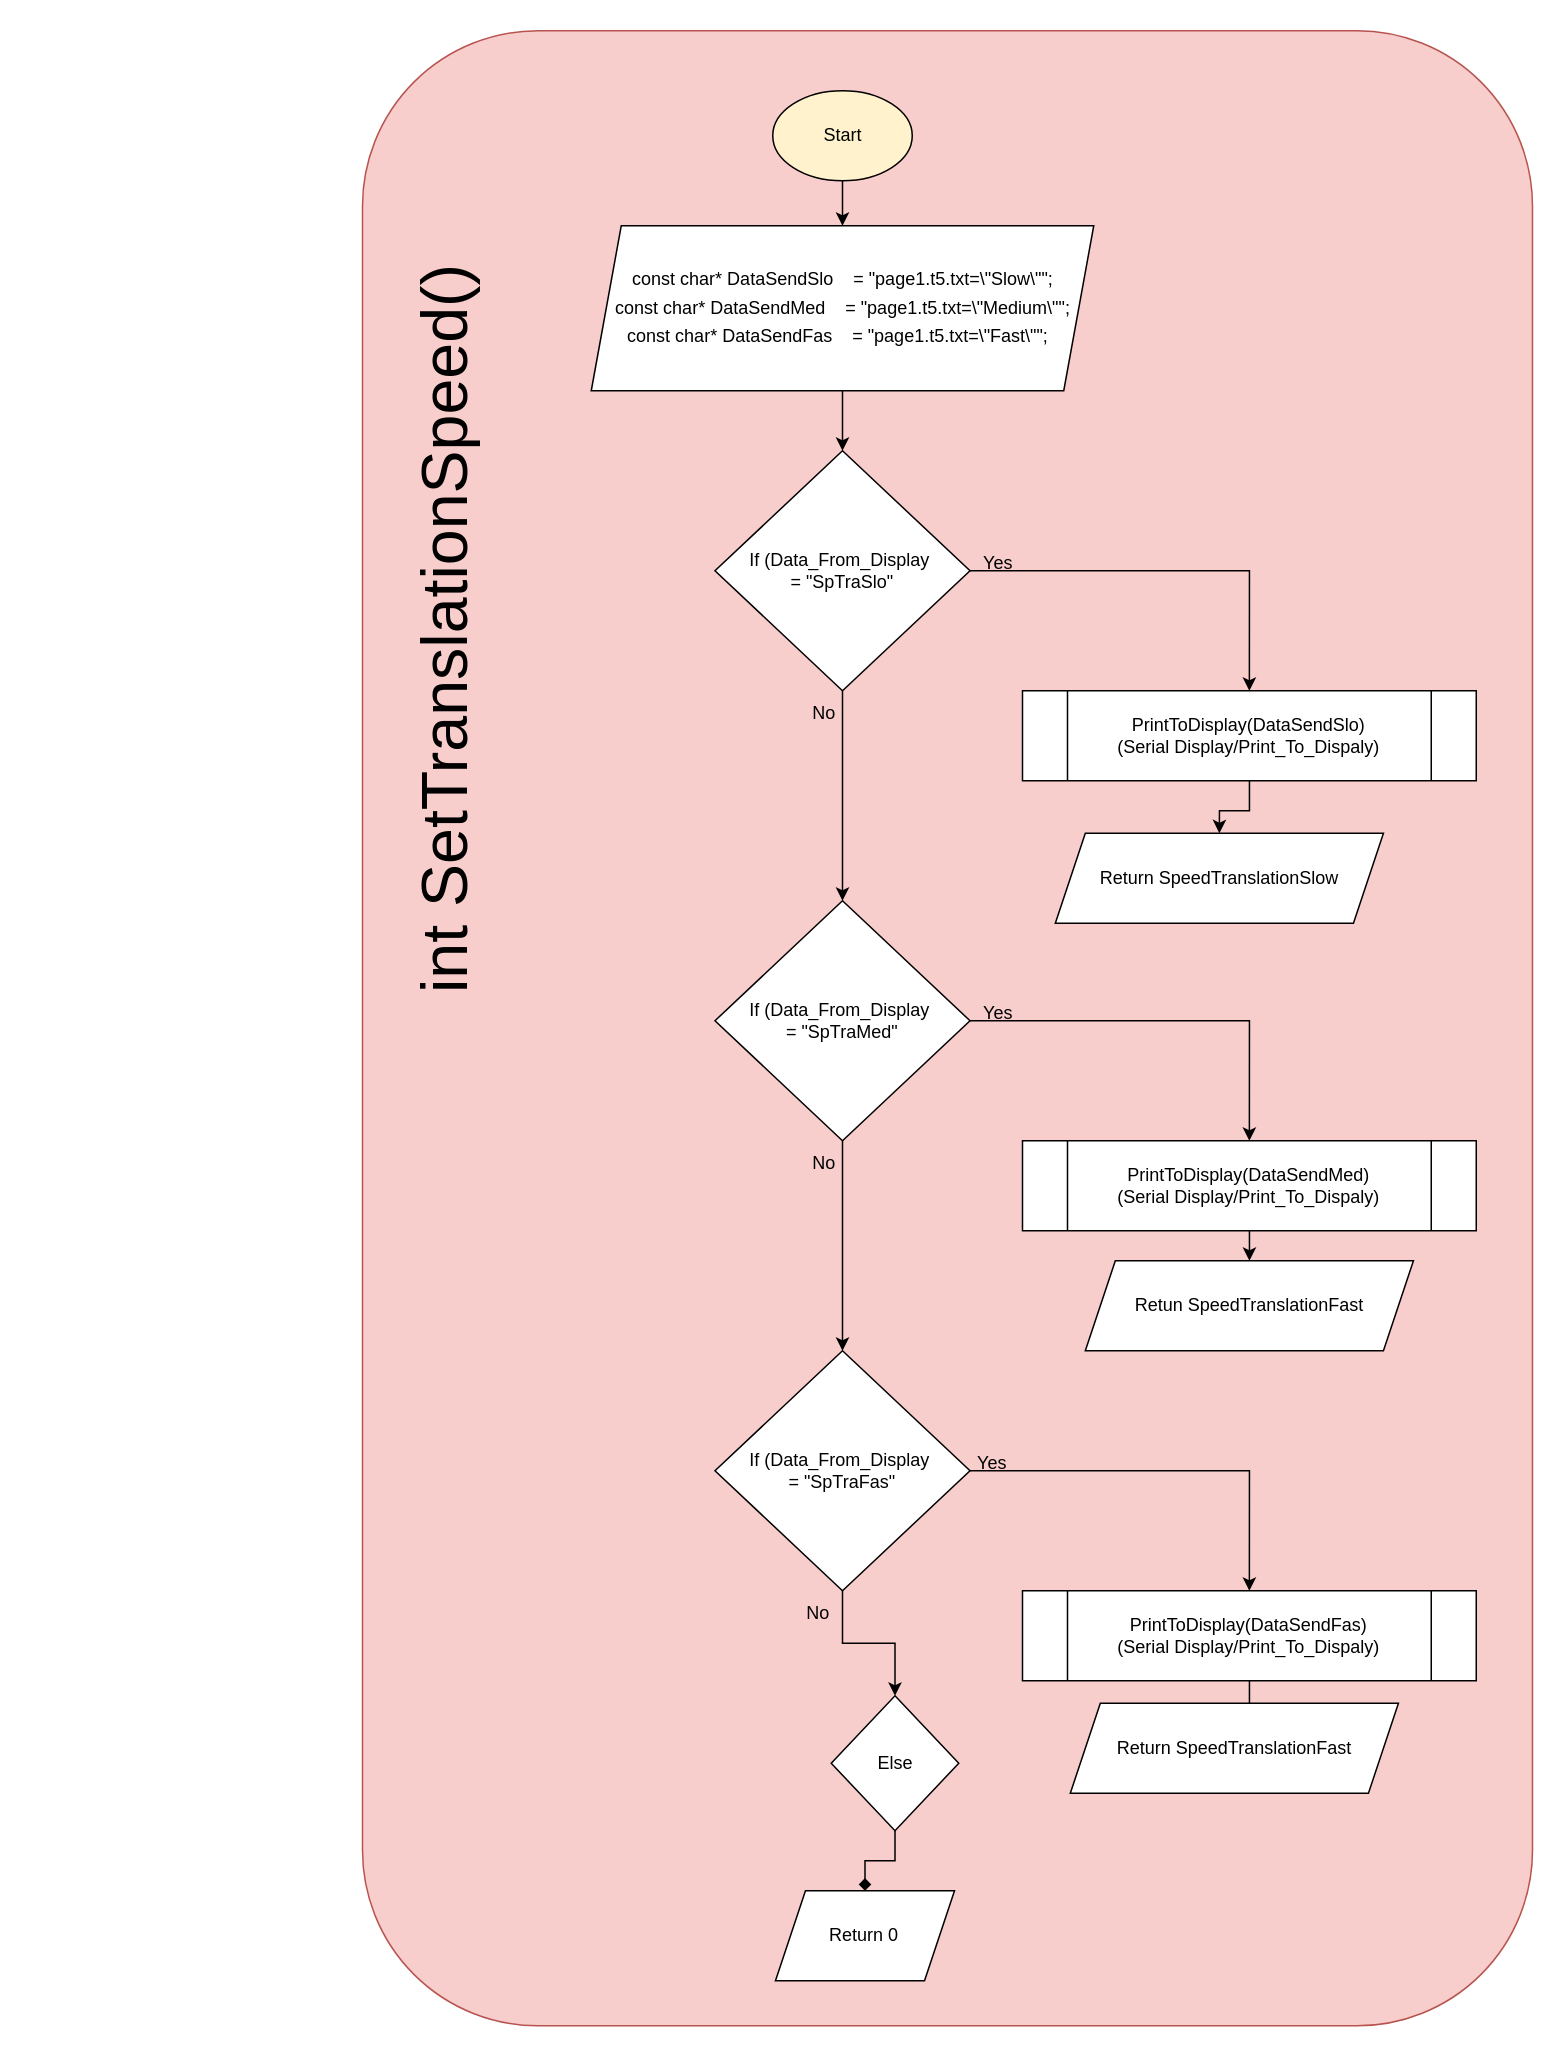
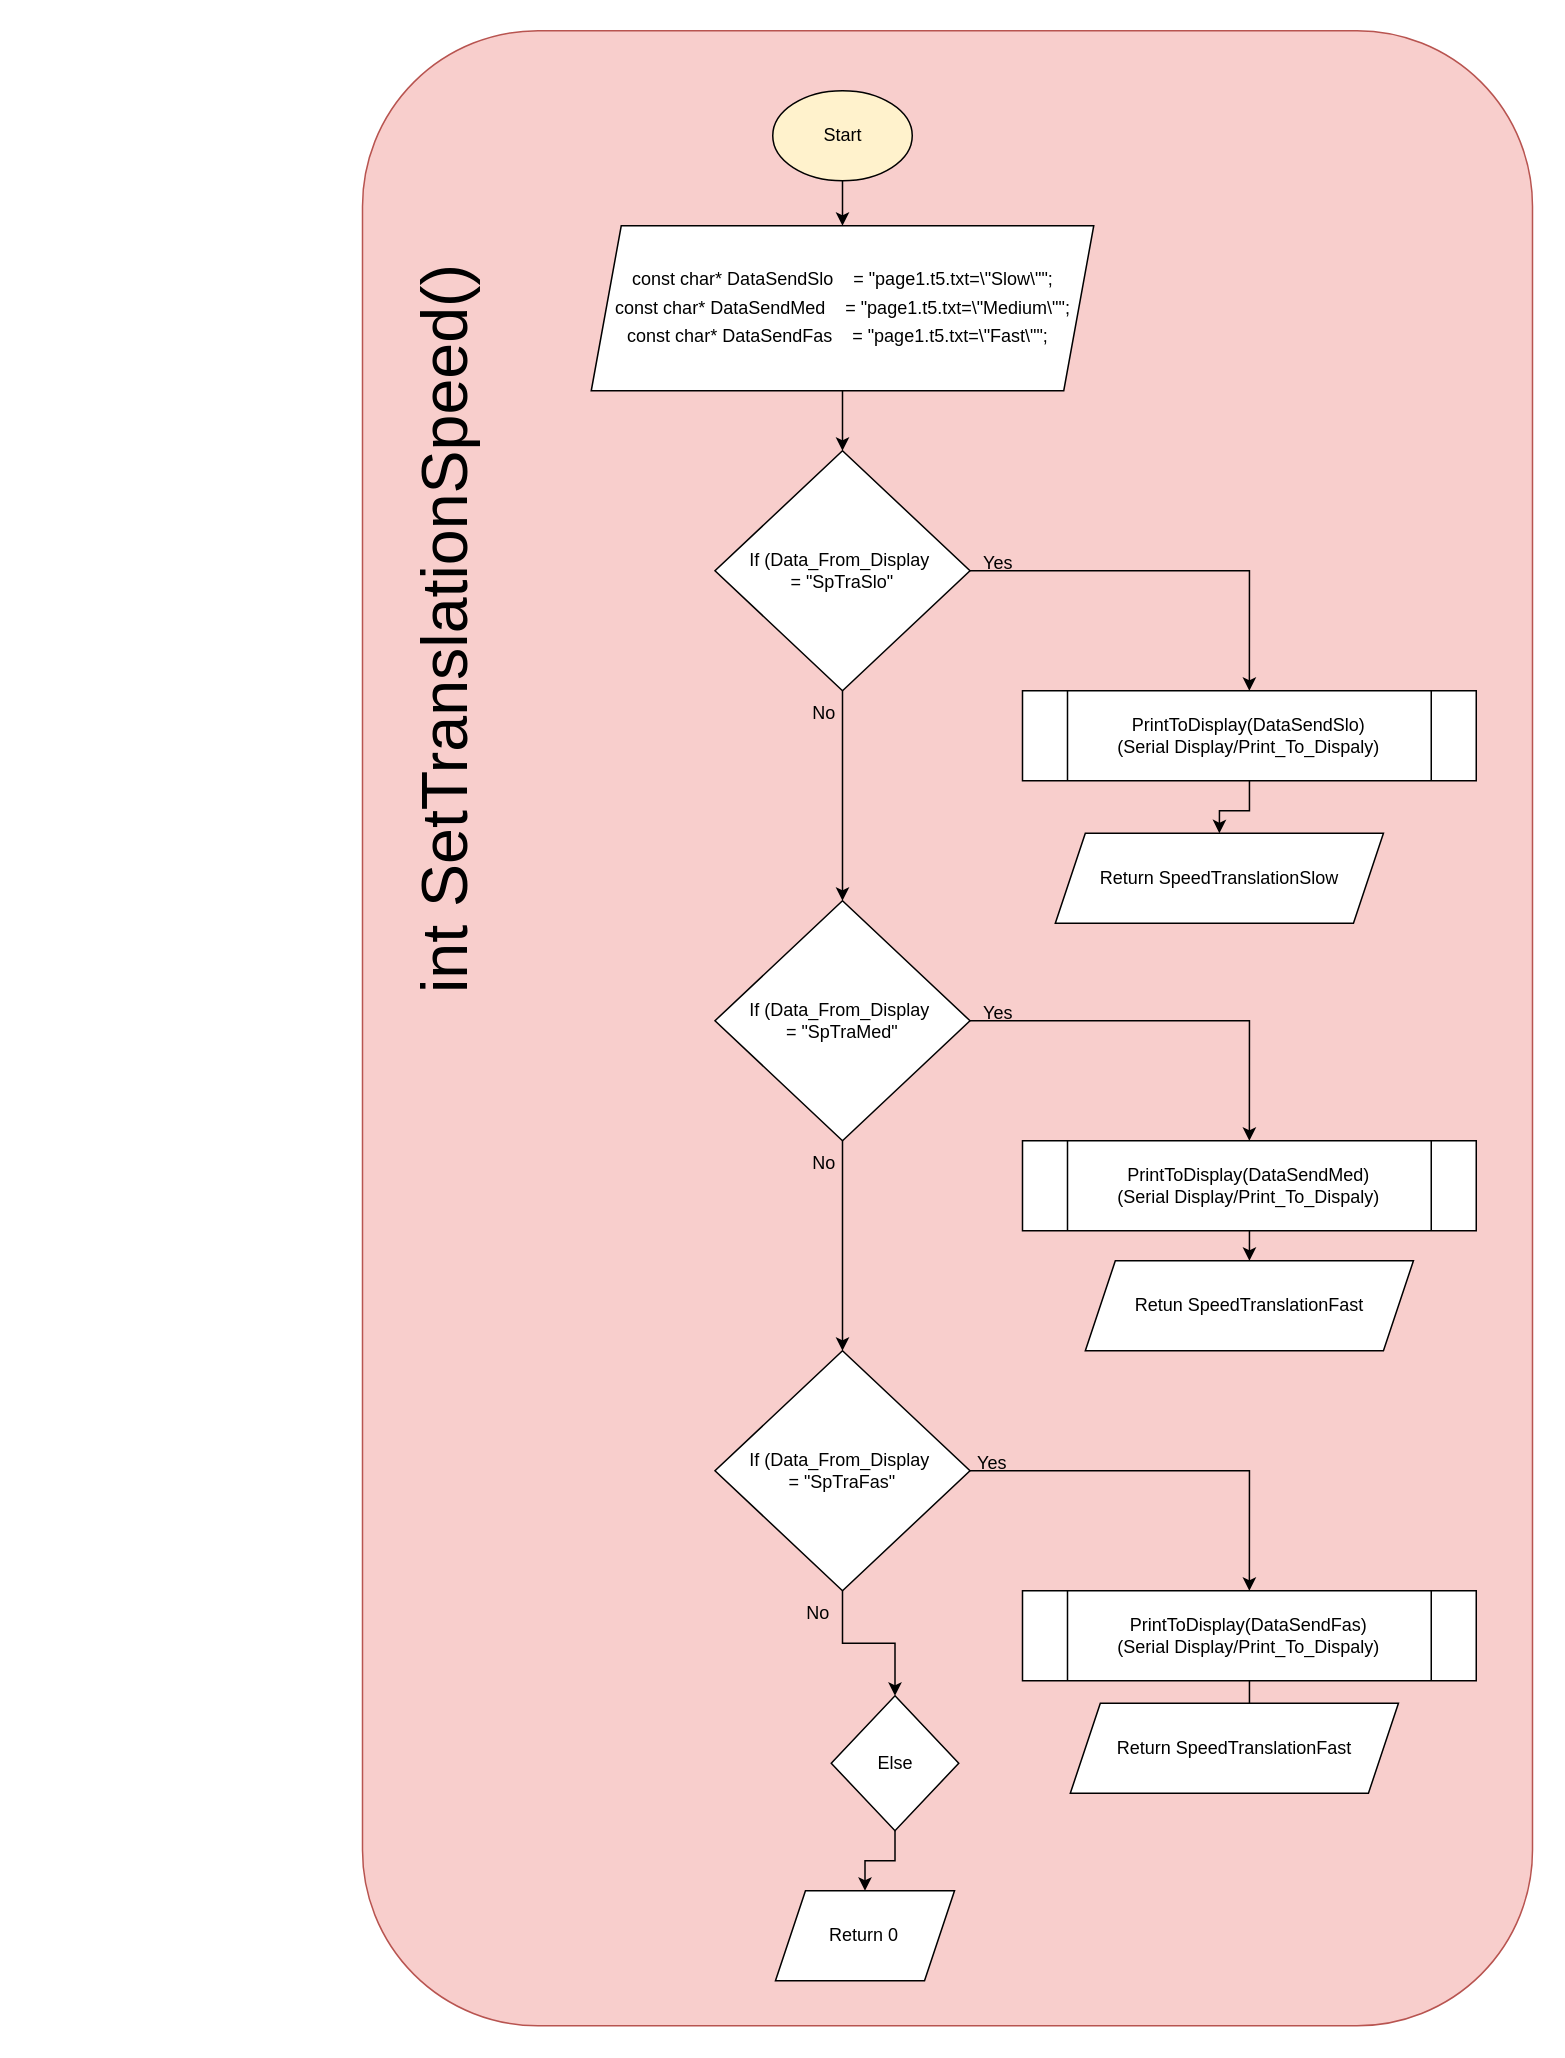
edge "Else" -> "Return 0": arrowhead diamond -> classic
